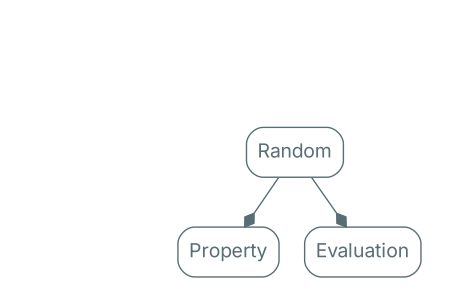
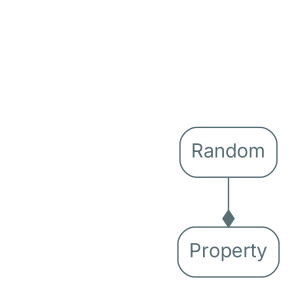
node "Evaluation": removed
